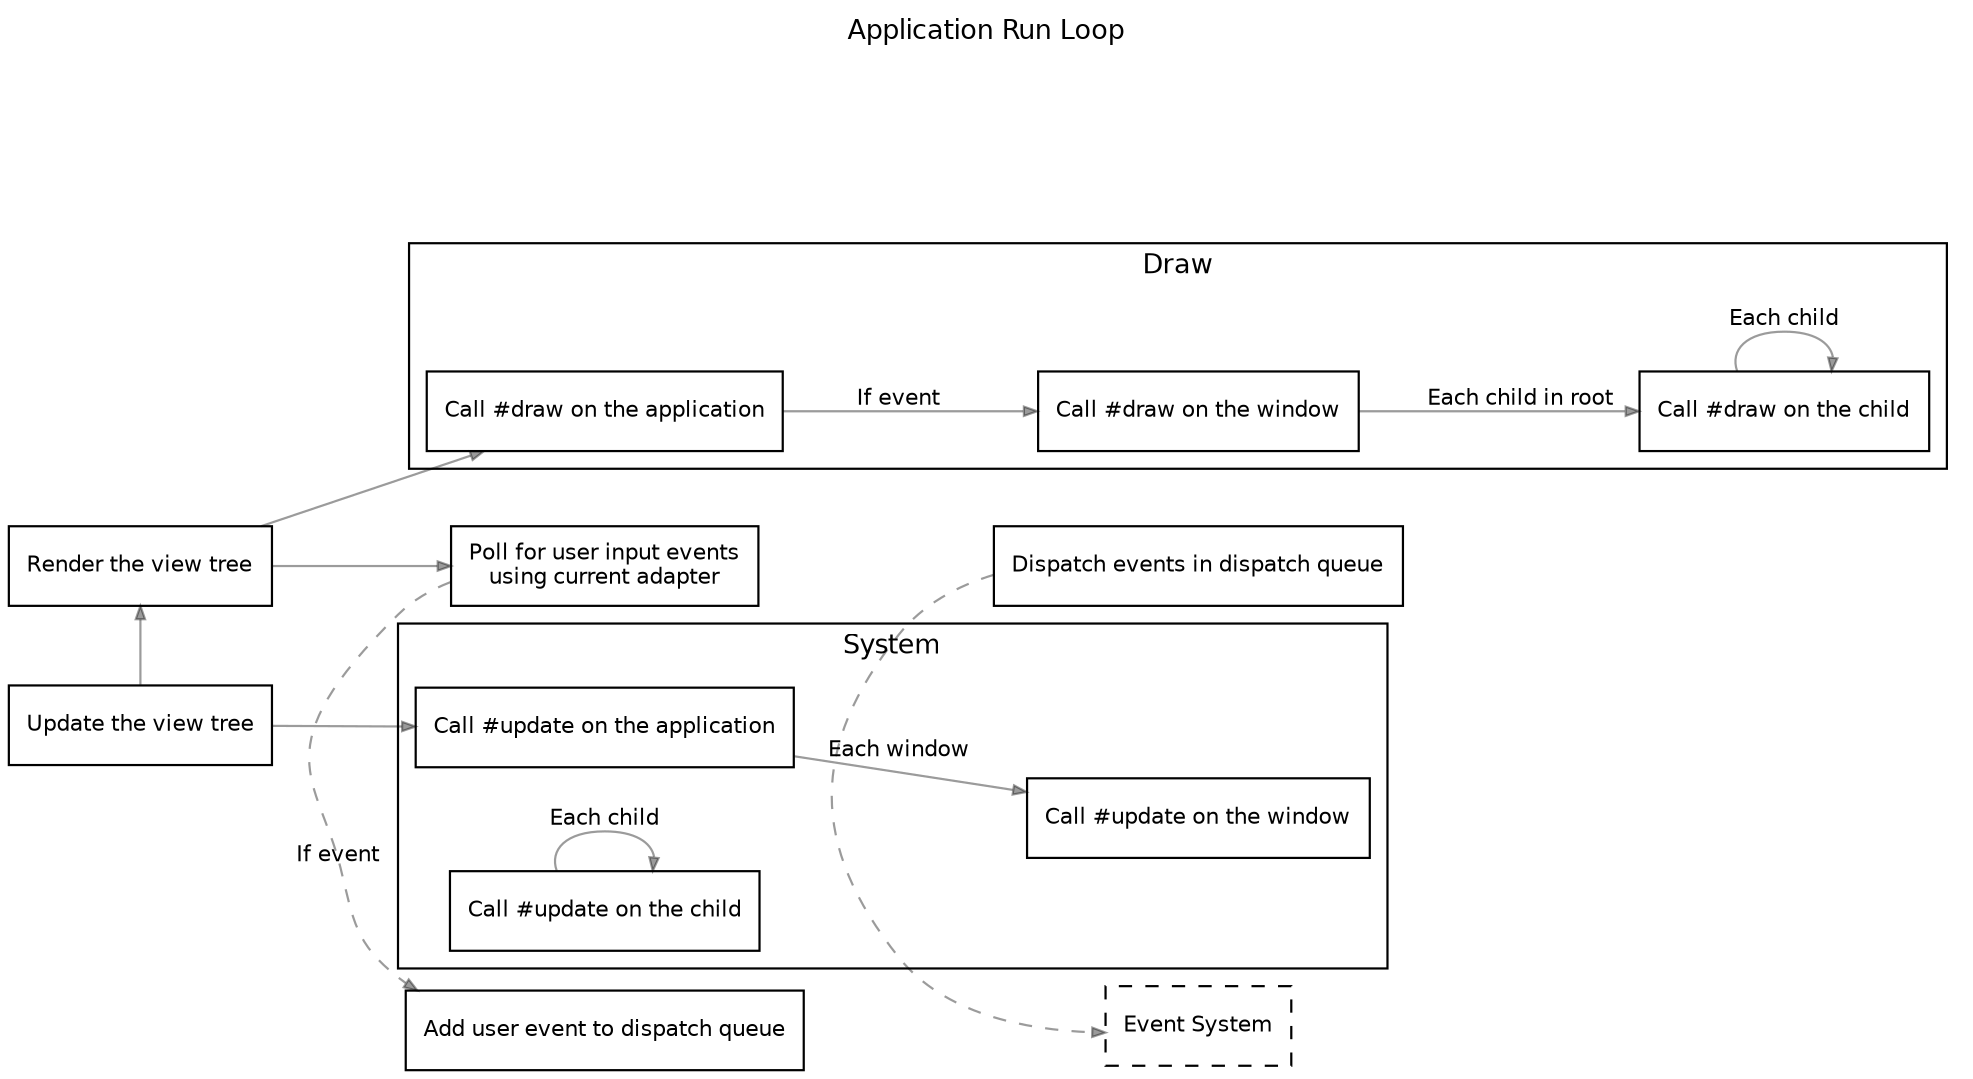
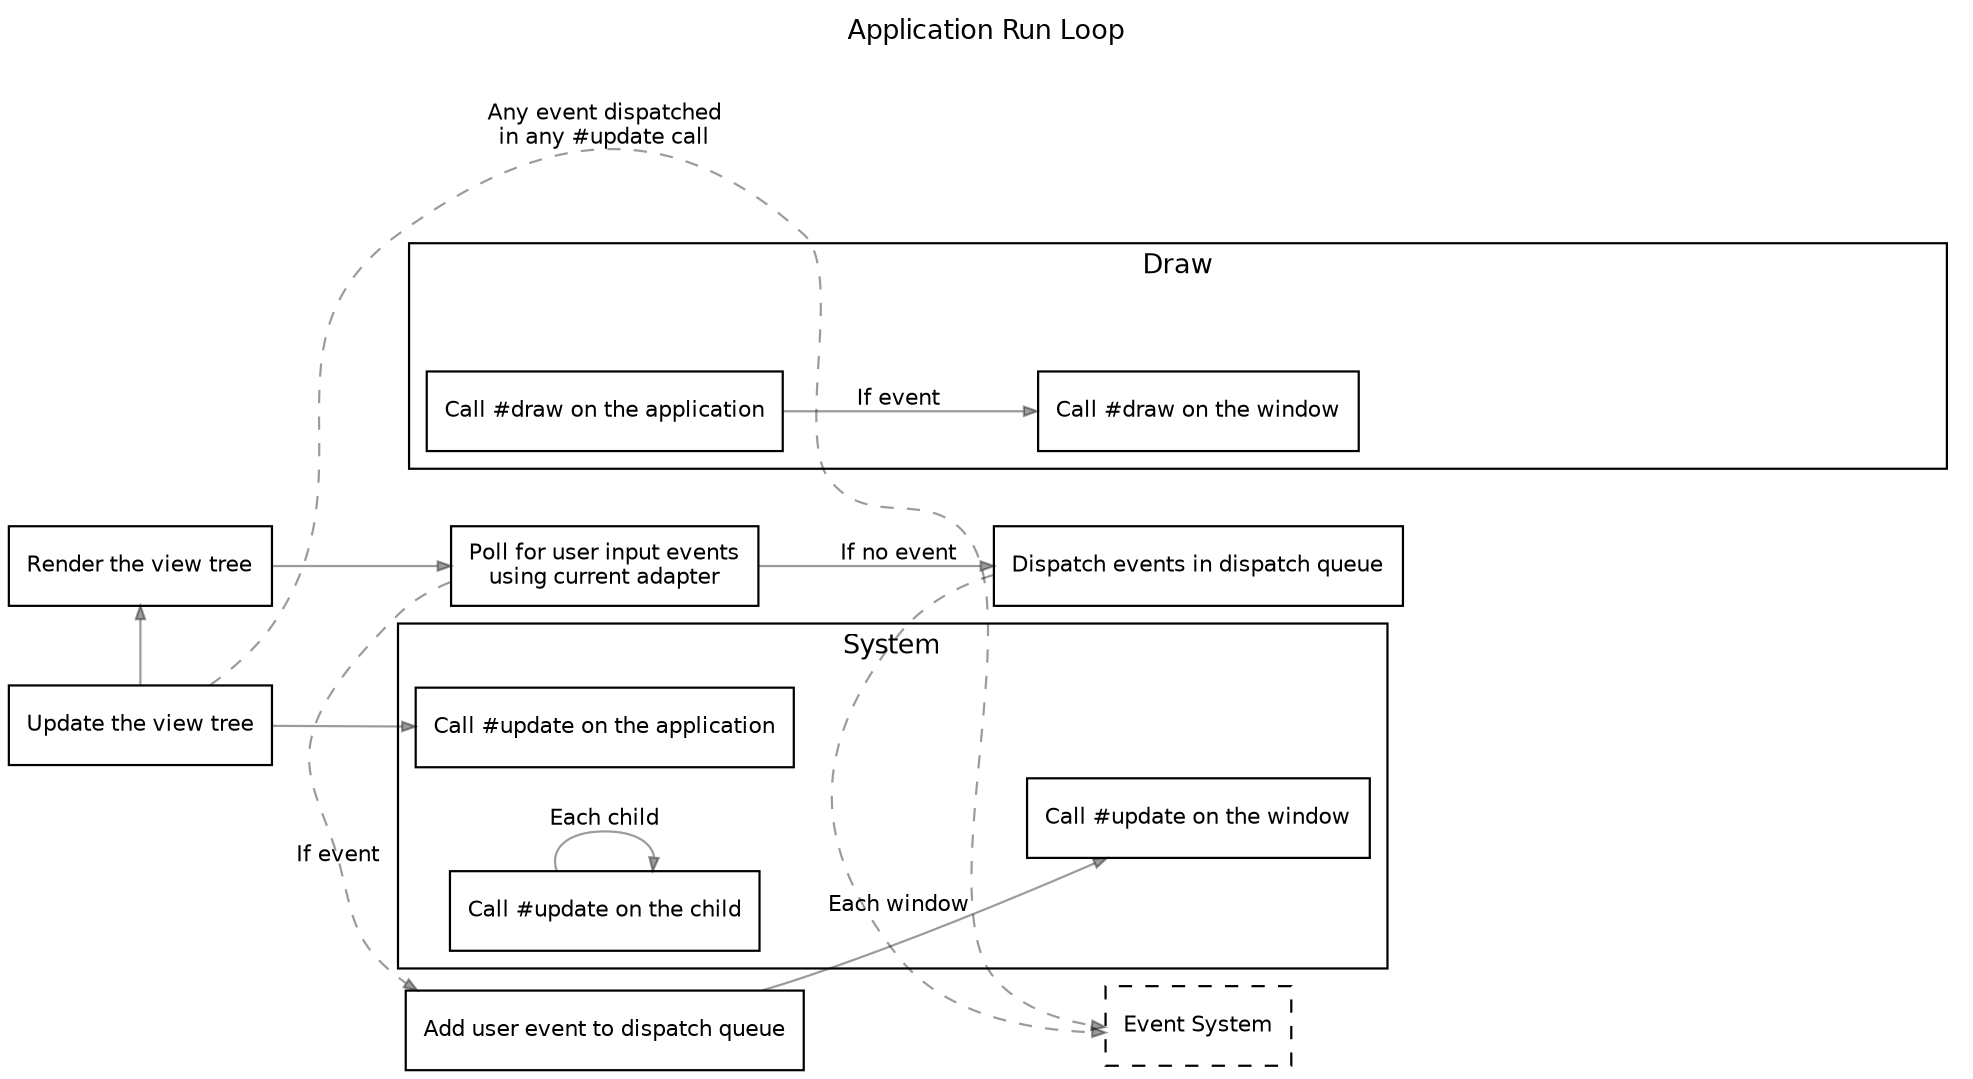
edge "Update the view tree" -> "Event System": added, label "Any event dispatched in any #update call"
node "Call #draw on the child": removed
edge "Render the view tree" -> "Call #draw on the application": removed
edge "Poll for user input events using current adapter" -> "Dispatch events in dispatch queue": added, label "If no event"
edge "Call #update on the application" -> "Call #update on the window": now "Add user event to dispatch queue" -> "Call #update on the window"
